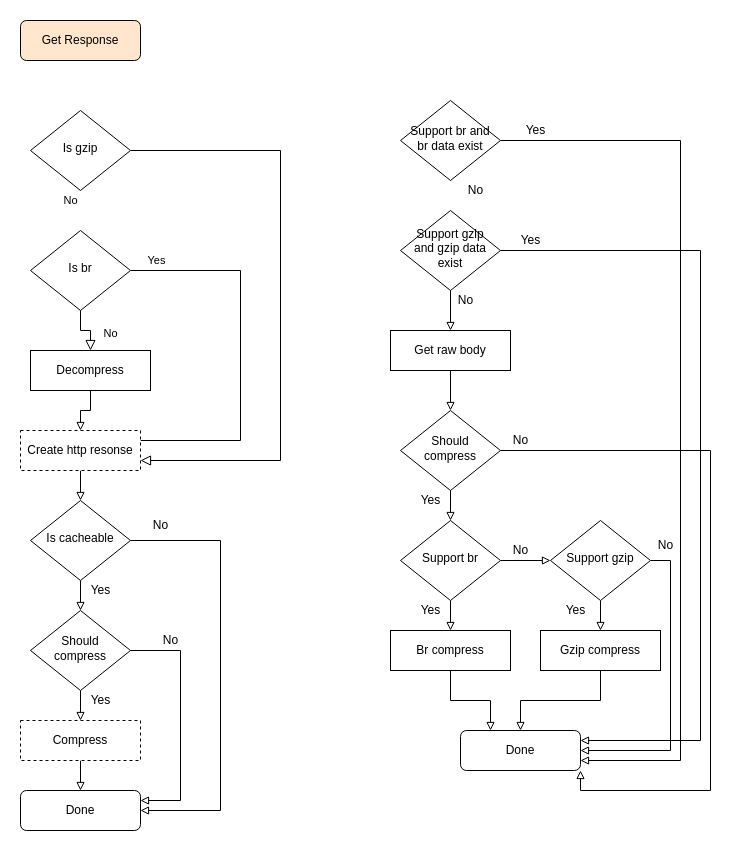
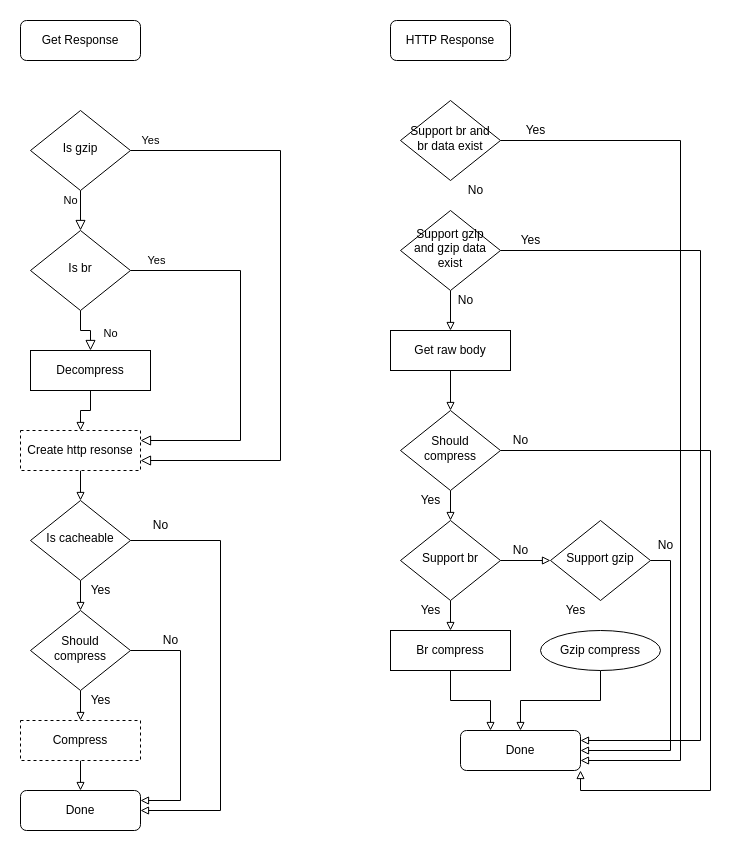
node "Get Response": fillcolor #ffe6cc -> #ffffff
node "HTTP Response": added
edge "Is gzip" -> "Is br": added, label "Yes"
edge "Is br" -- "Create http resonse": arrowhead none -> block
edge "Support gzip" -> "Gzip compress": removed
node "Gzip compress": shape rectangle -> ellipse
